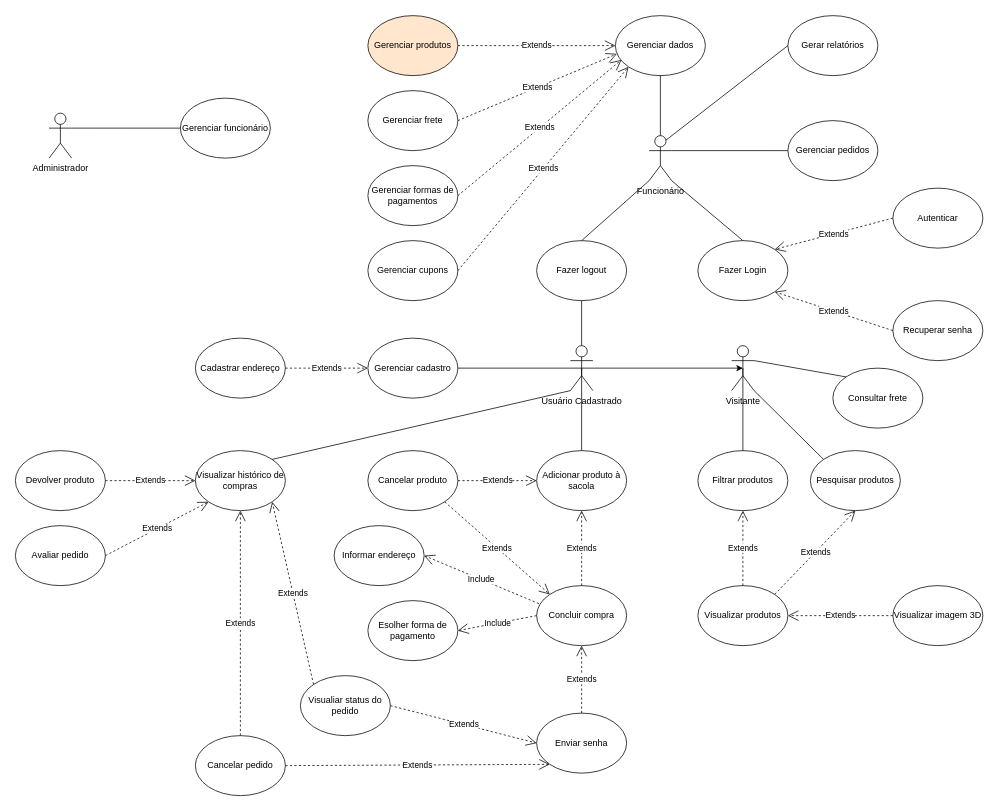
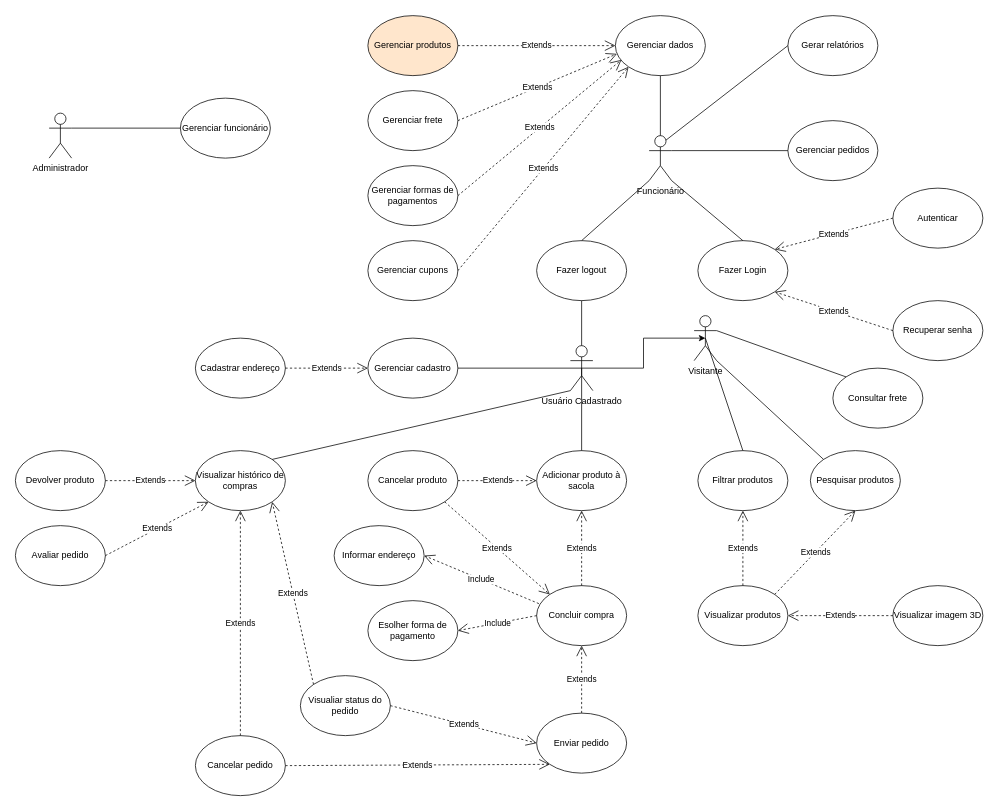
node "Visitante": moved (743, 368) -> (705, 338)
node "Enviar senha": label "Enviar senha" -> "Enviar pedido"
